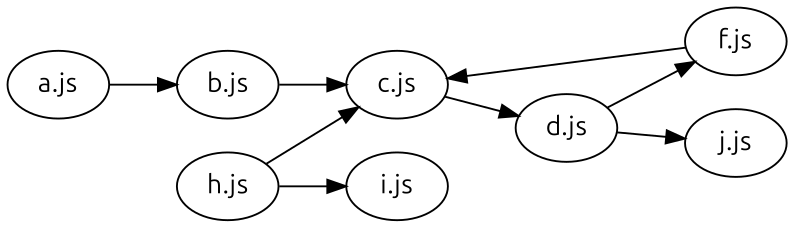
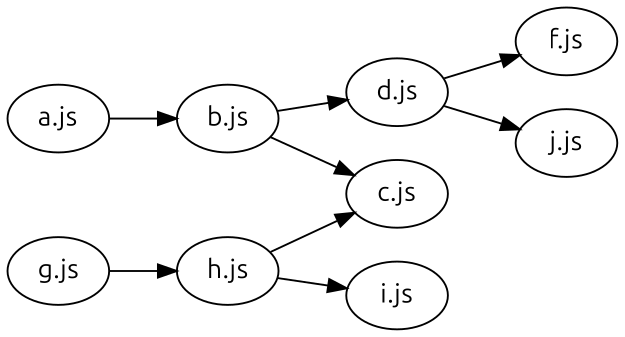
edge "f.js" -> "c.js": removed
edge "c.js" -> "d.js": now "b.js" -> "d.js"
node "g.js": added
